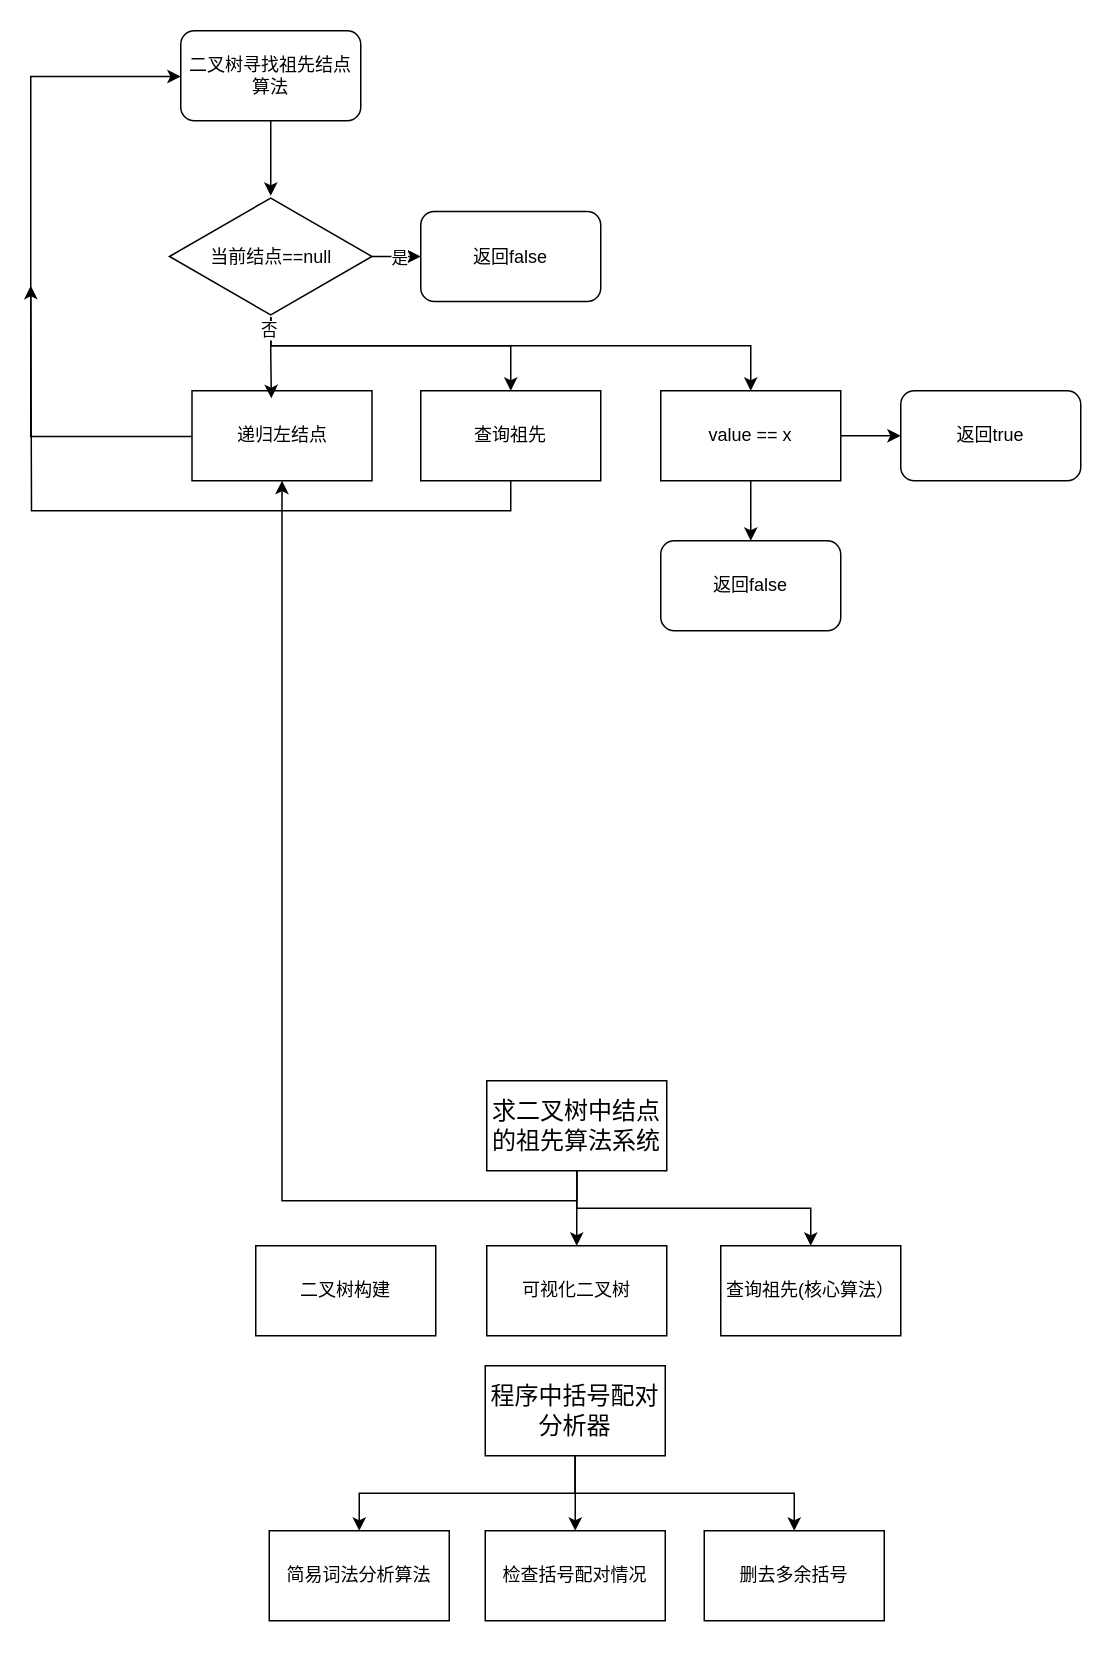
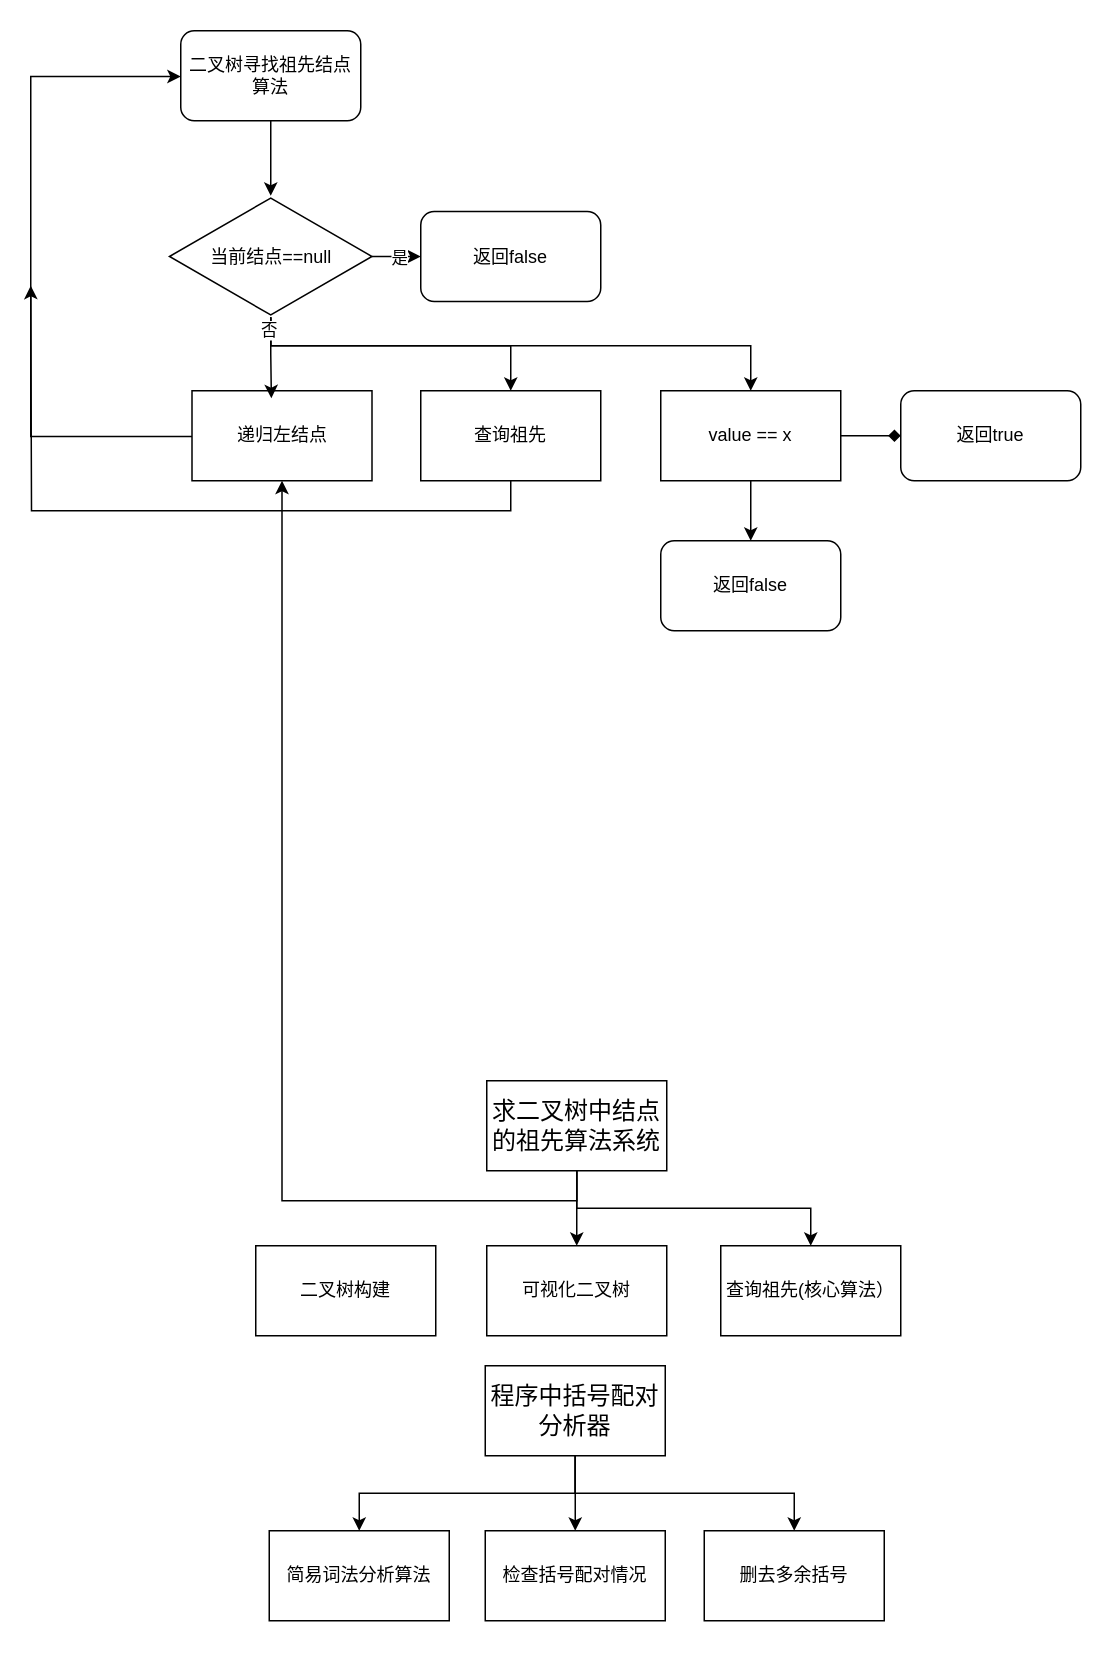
edge "value == x" -> "返回true": arrowhead classic -> diamond
